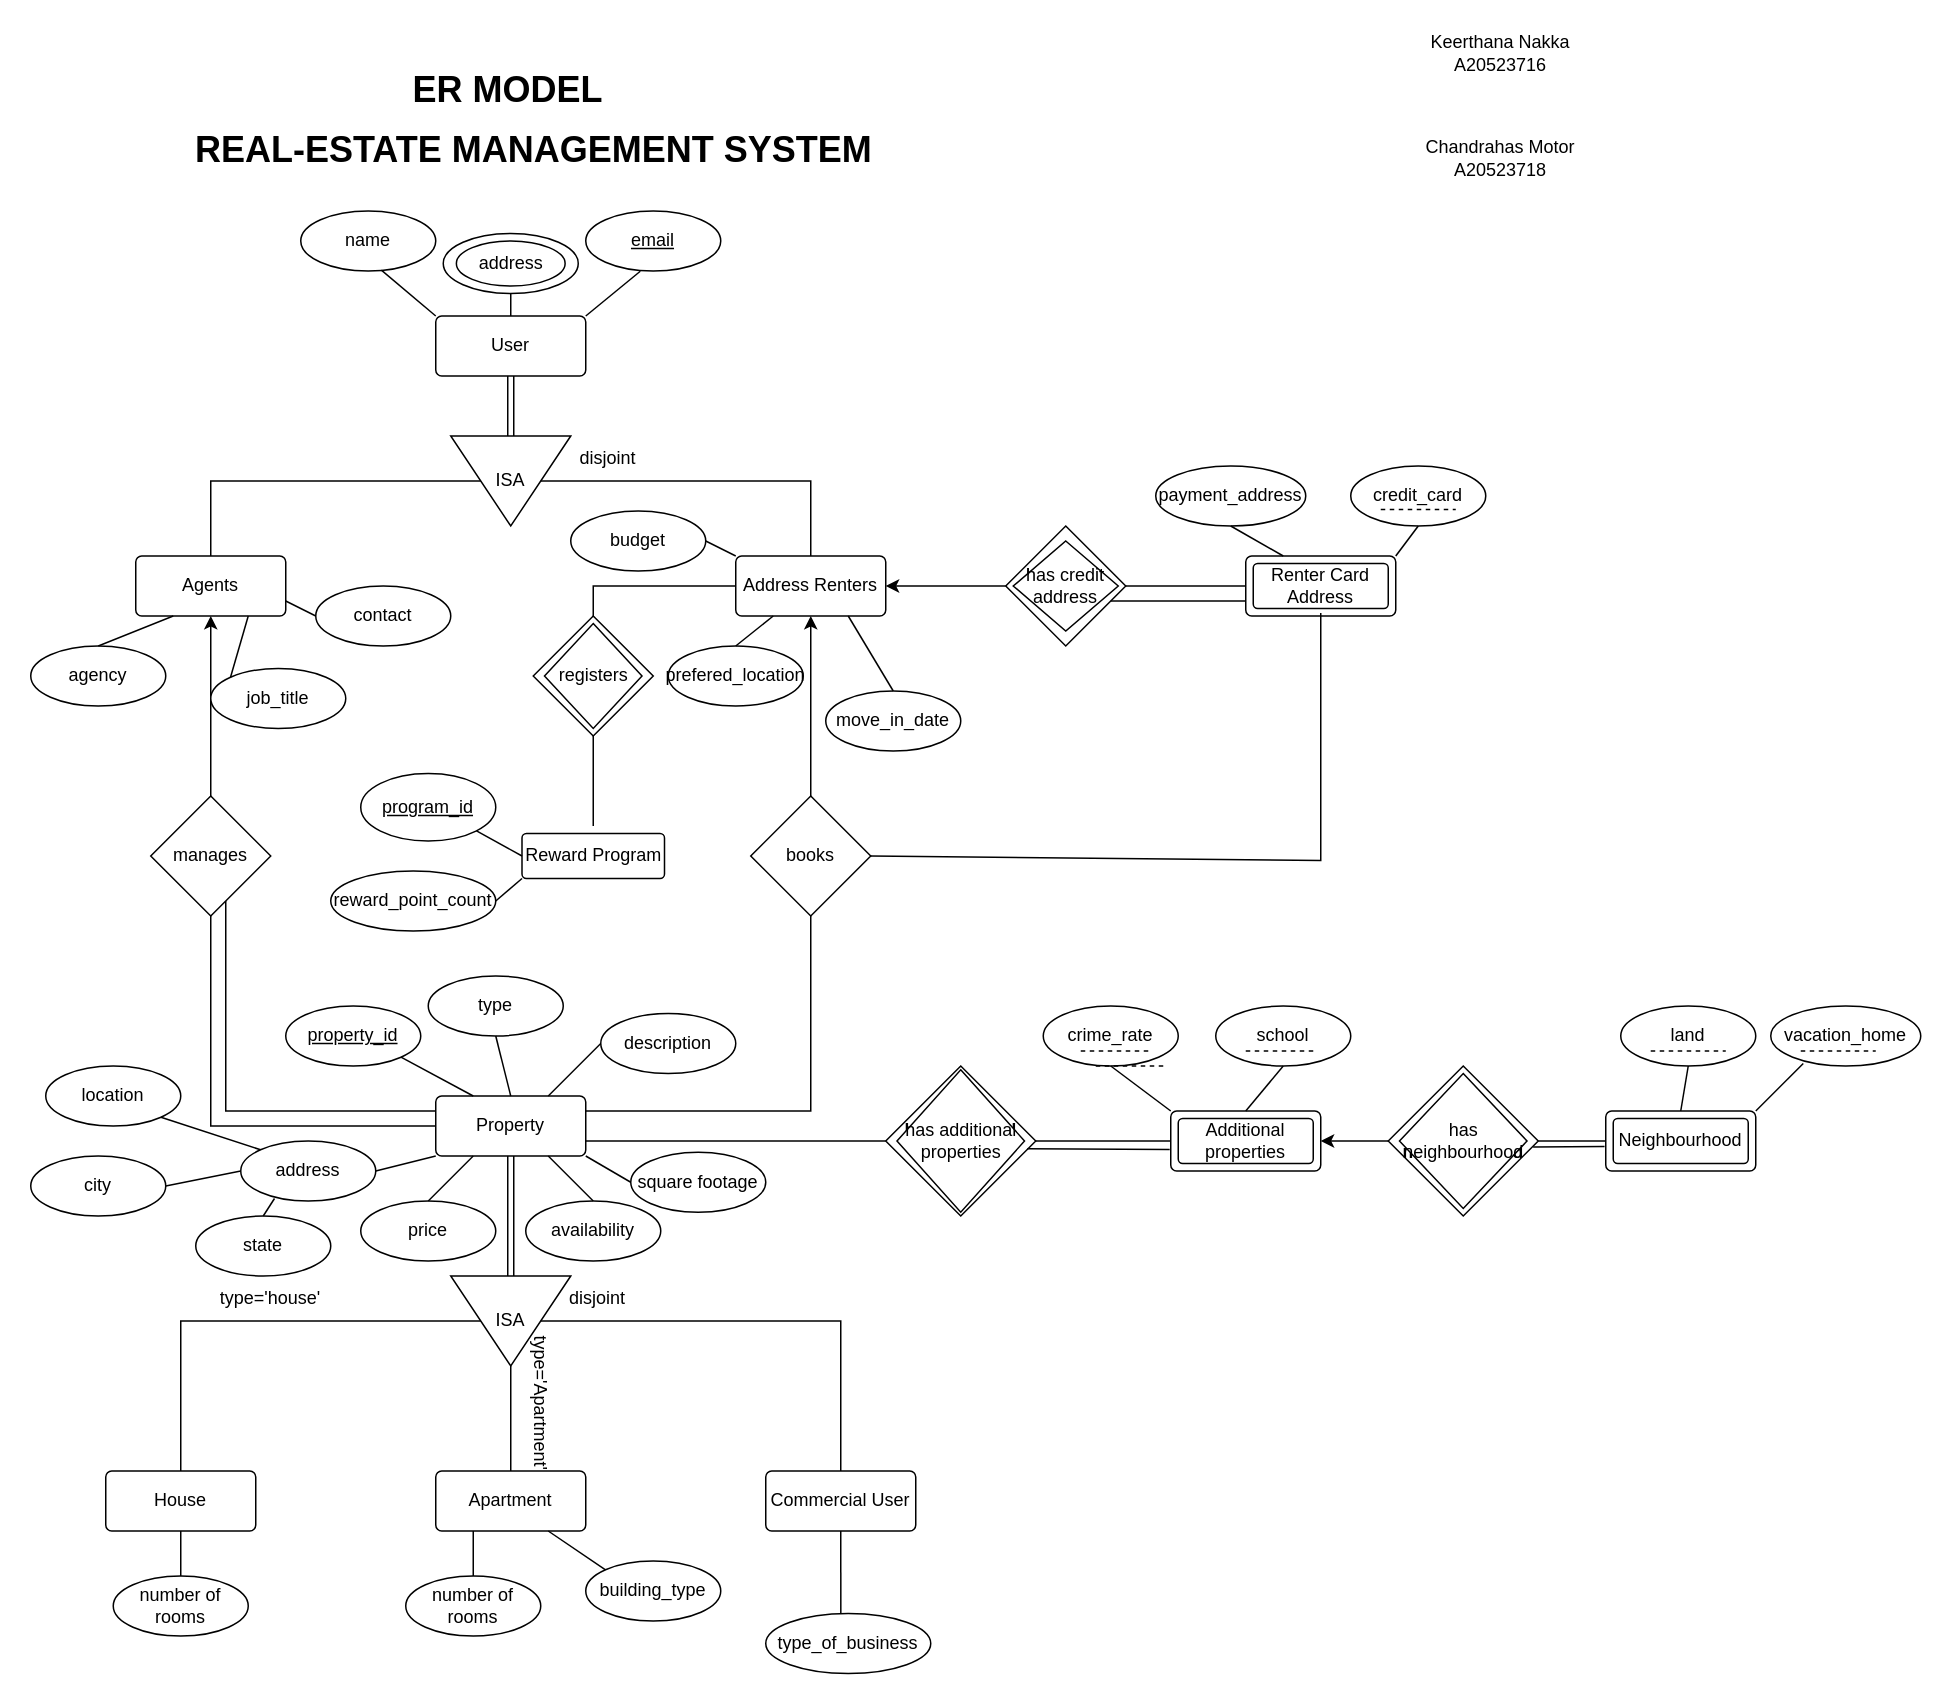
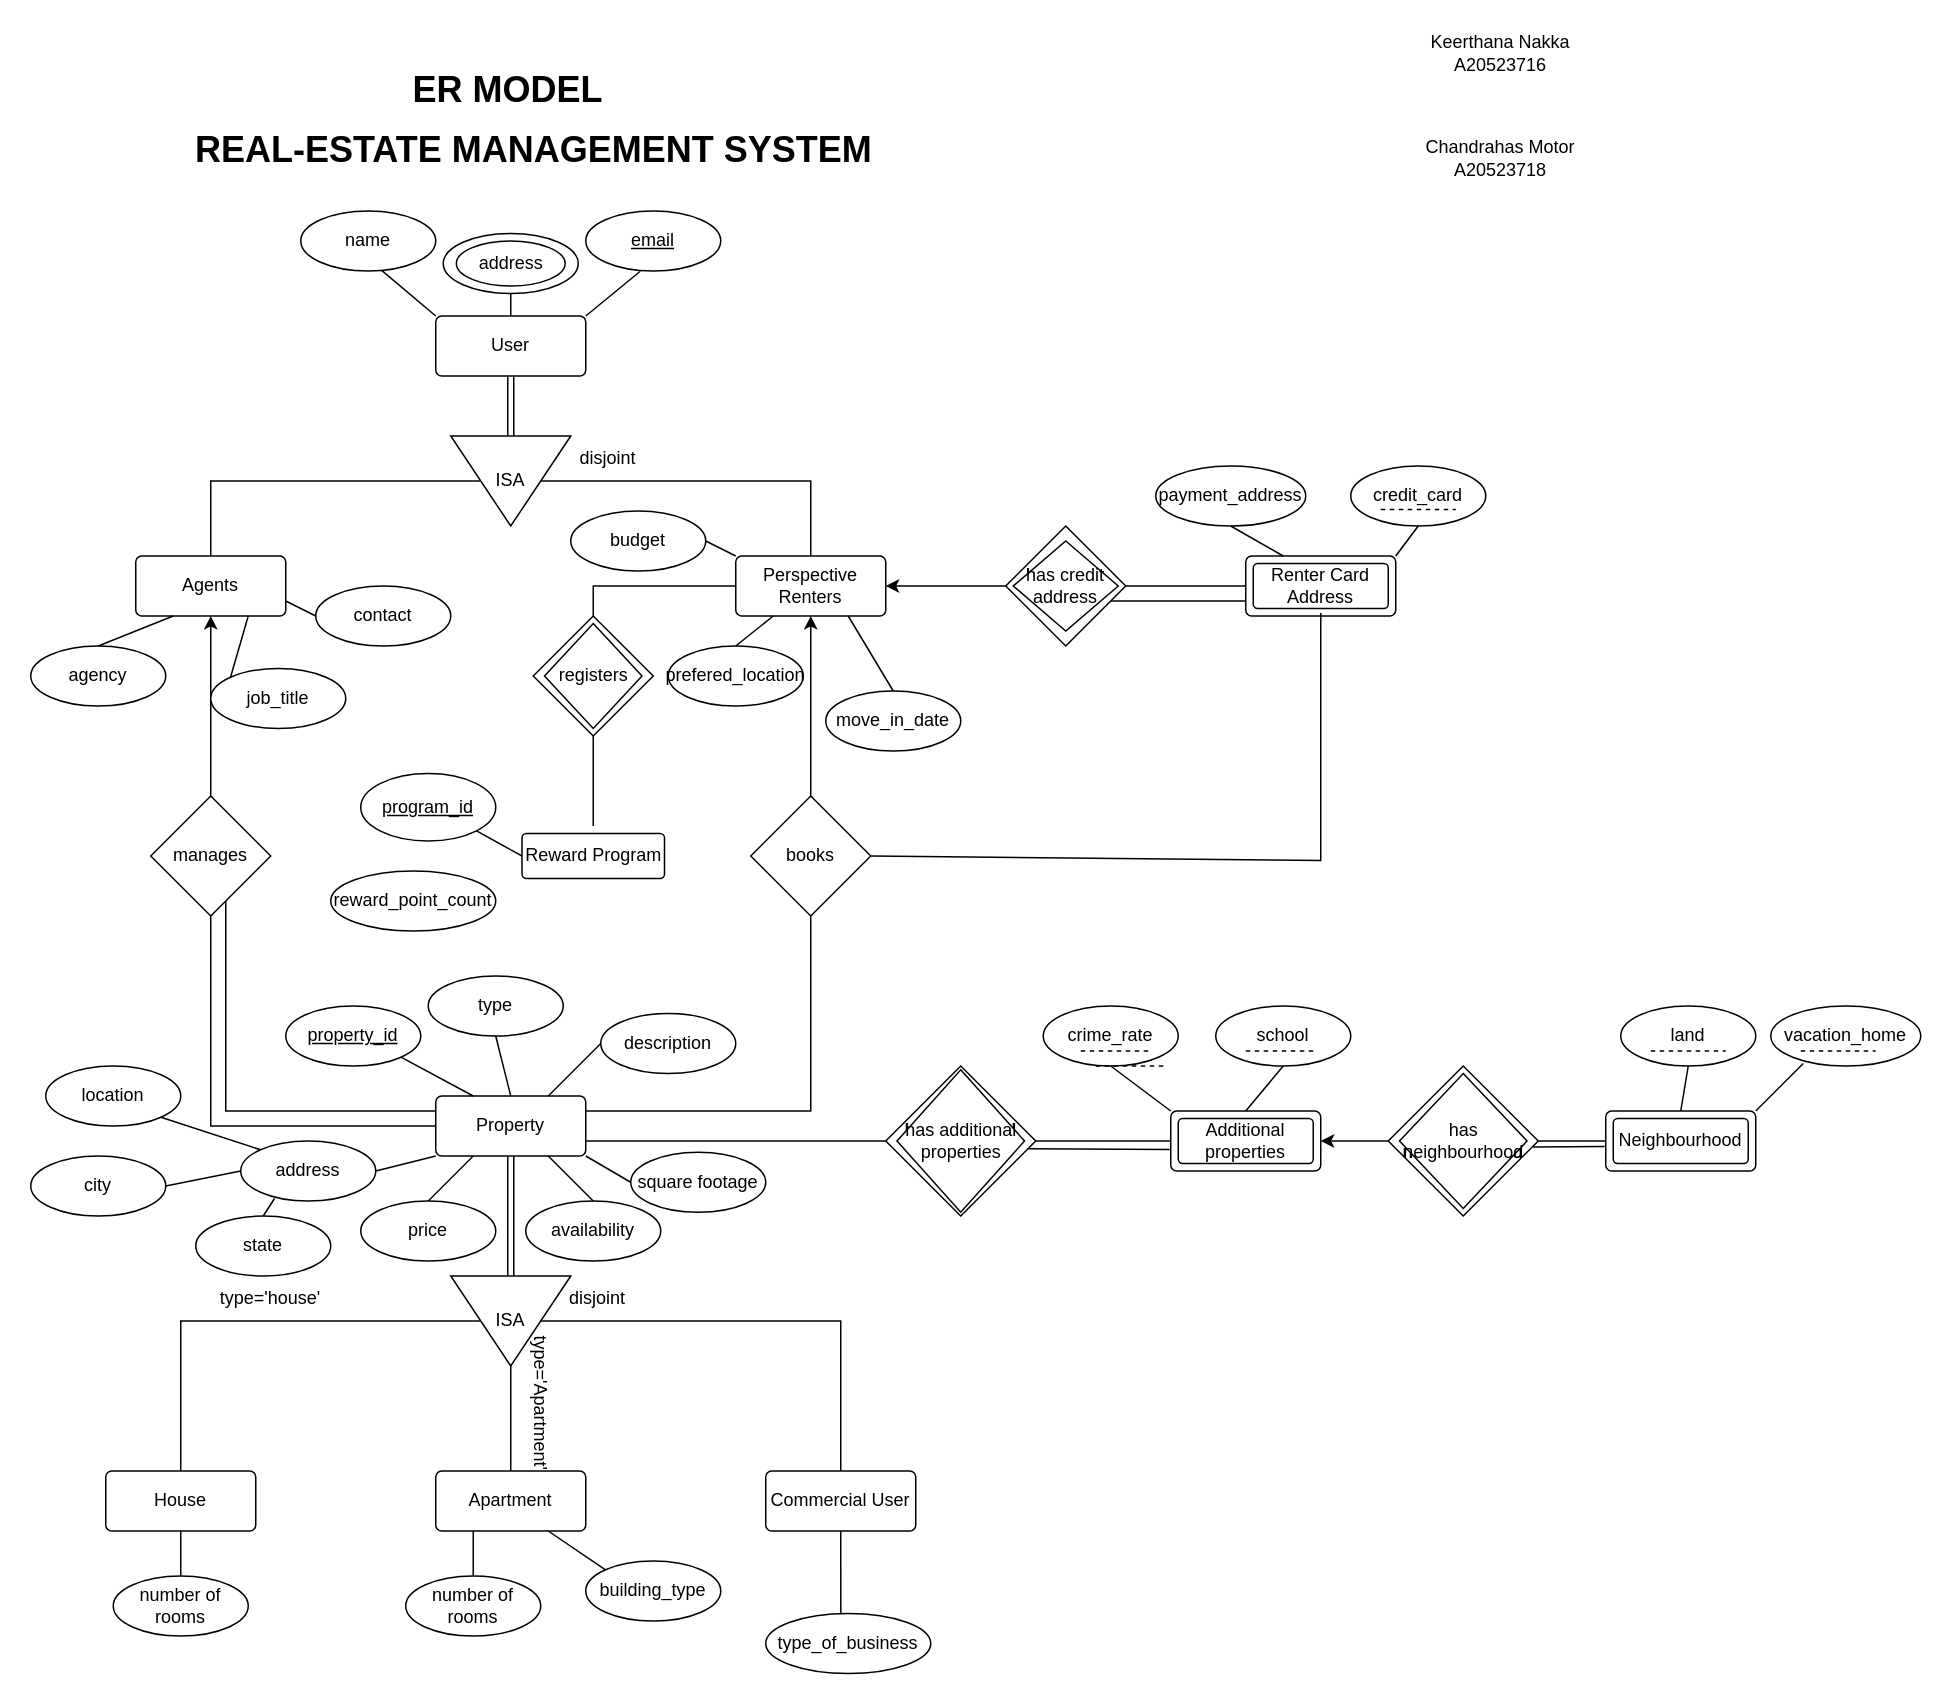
node "Address Renters": label "Address Renters" -> "Perspective Renters"
edge "Reward Program" -- "reward_point_count": removed
